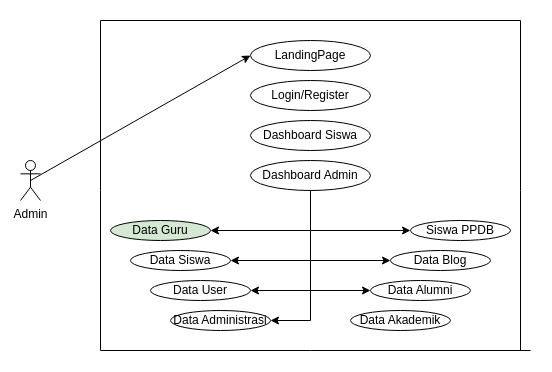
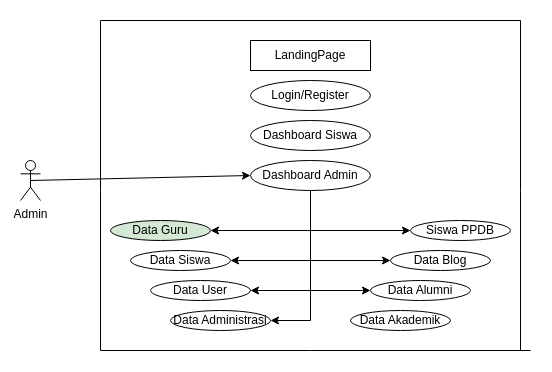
node "LandingPage": shape ellipse -> rectangle
edge "Admin" -> "LandingPage": removed
edge "Admin" -> "Dashboard Admin": added
